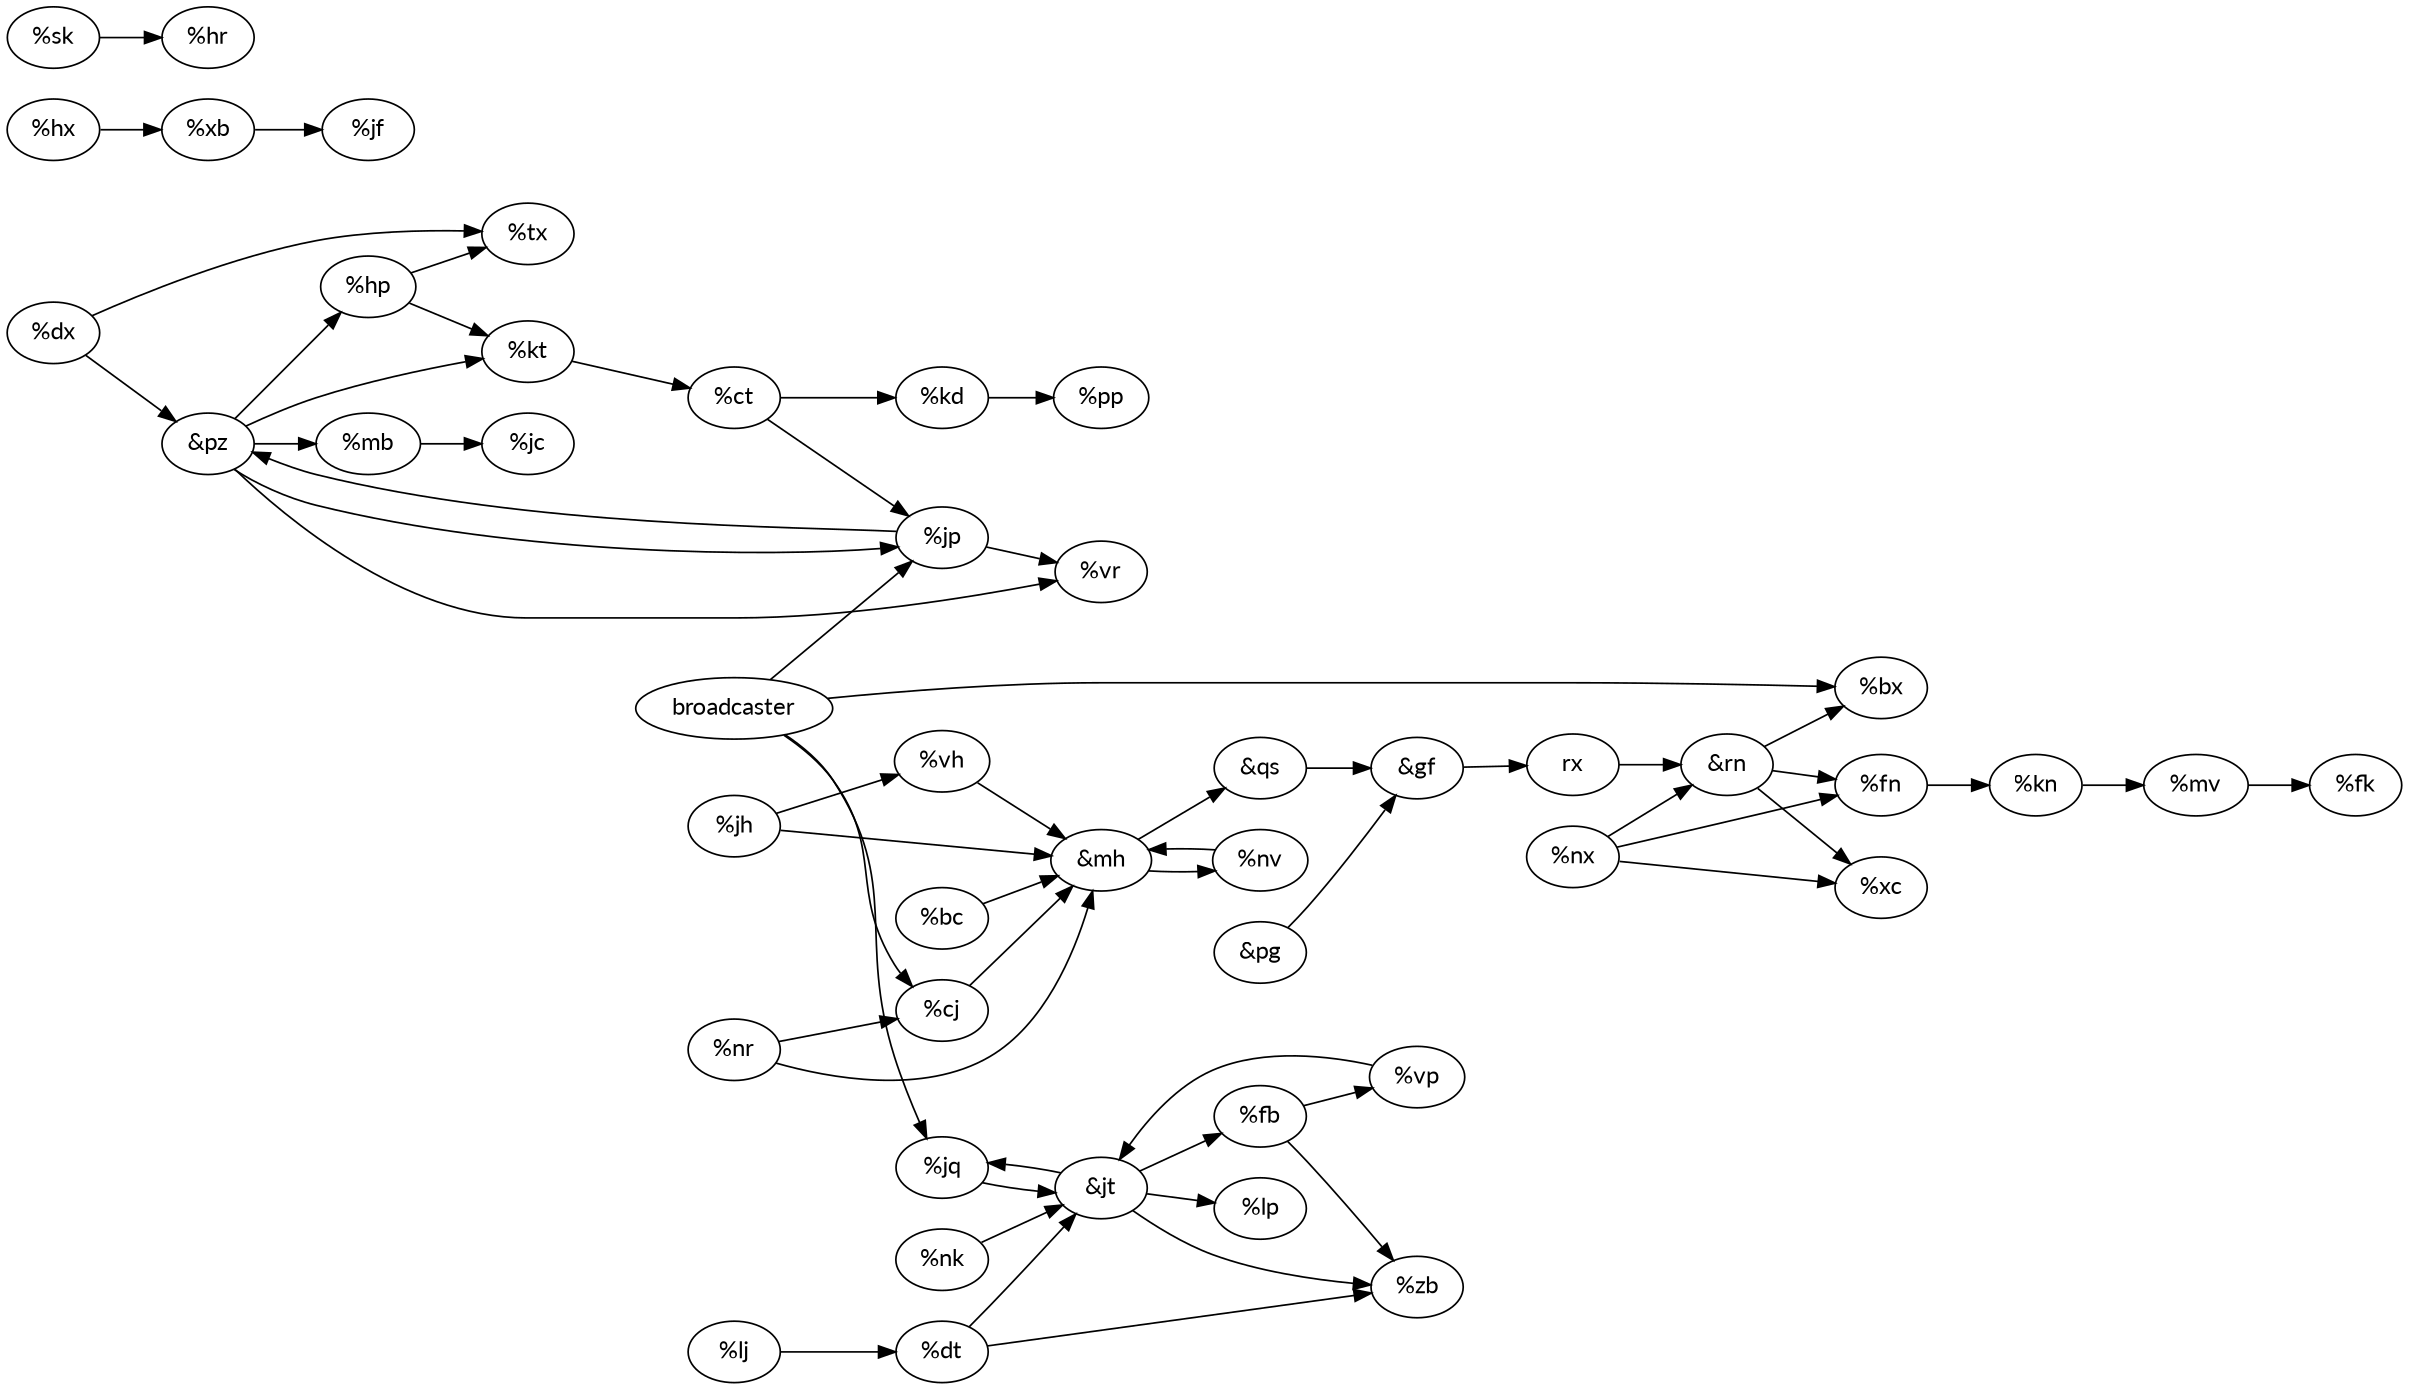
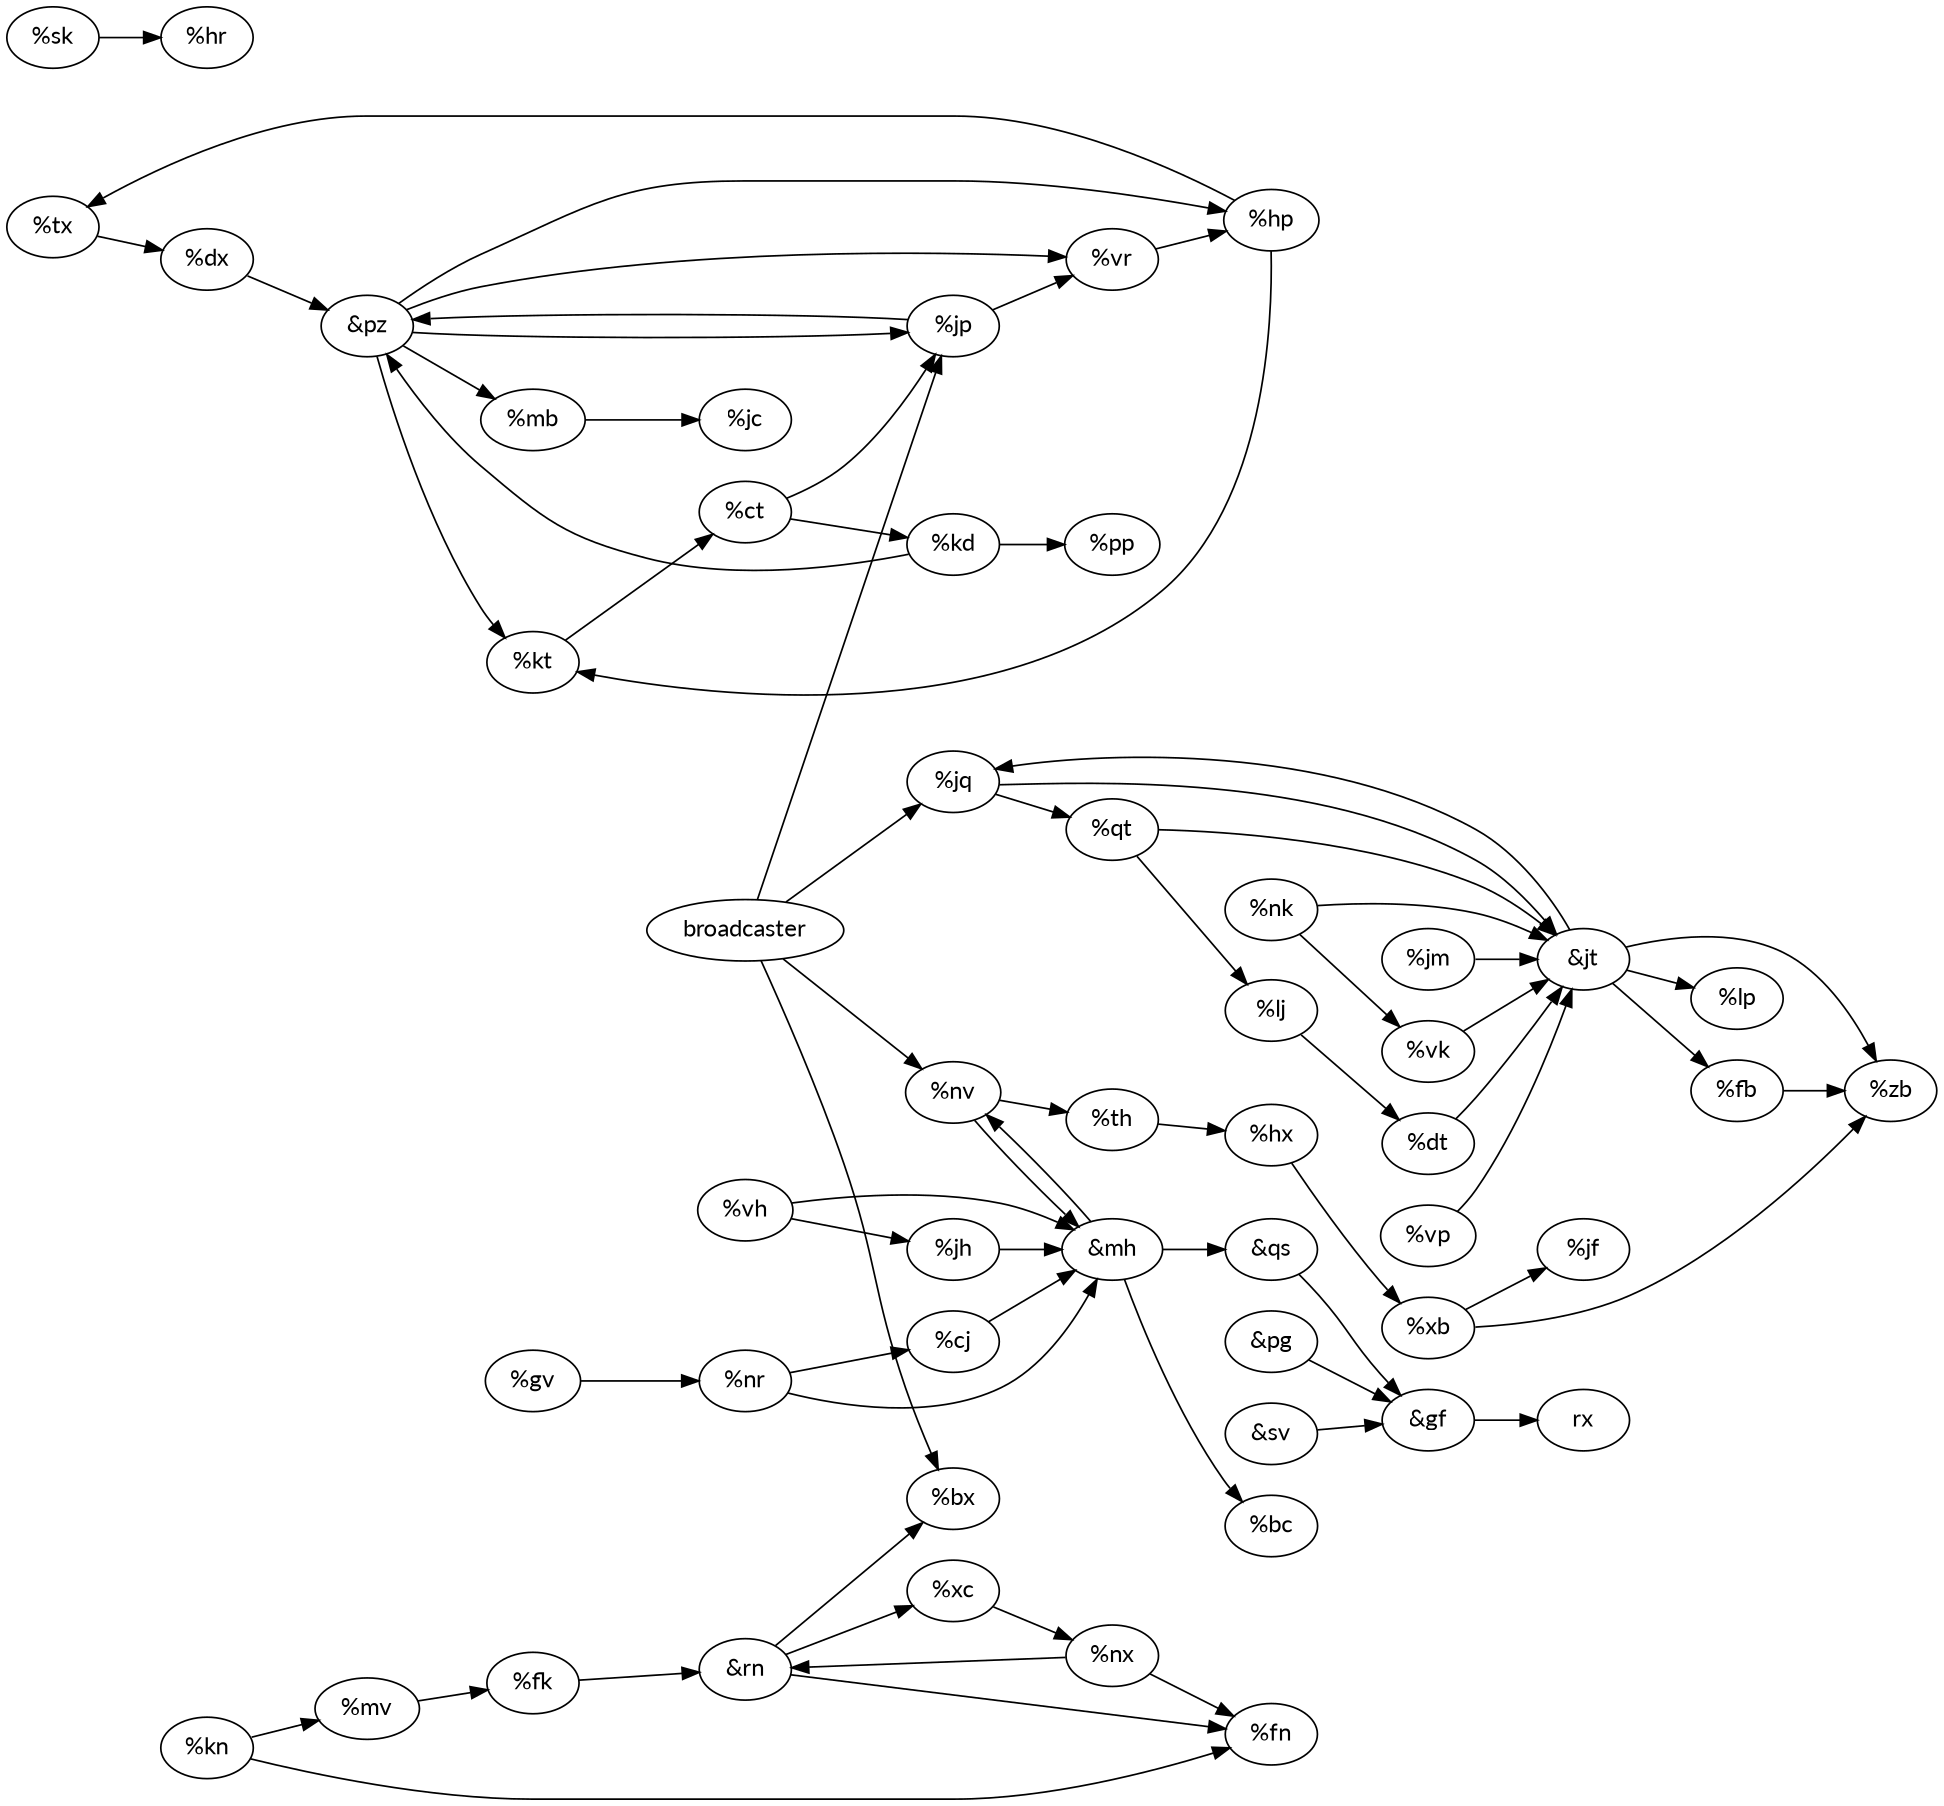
edge "%vr" -> "%hp": added
edge "%dx" -> "%tx": reversed
edge "%kd" -> "&pz": added
edge "rx" -> "&rn": now "%fk" -> "&rn"
edge "%fn" -> "%kn": reversed
edge "%jh" -> "%vh": reversed
node "%qt": added
edge "broadcaster" -> "%cj": now "broadcaster" -> "%nv"
edge "%nx" -> "%xc": reversed
edge "%bc" -> "&mh": reversed
node "%jm": added
node "%vk": added
edge "%fb" -> "%vp": removed
node "%th": added
edge "%dt" -> "%zb": now "%xb" -> "%zb"
node "%gv": added
node "&sv": added
